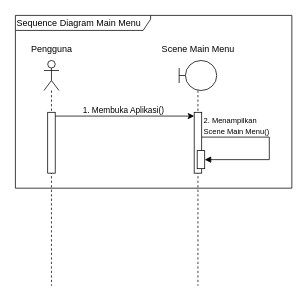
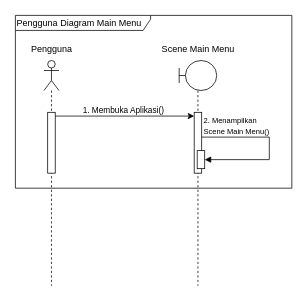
node "Sequence Diagram Main Menu": label "Sequence Diagram Main Menu" -> "Pengguna Diagram Main Menu"
